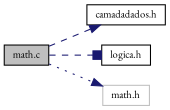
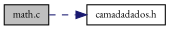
node "logica.h": removed
node "math.h": removed
